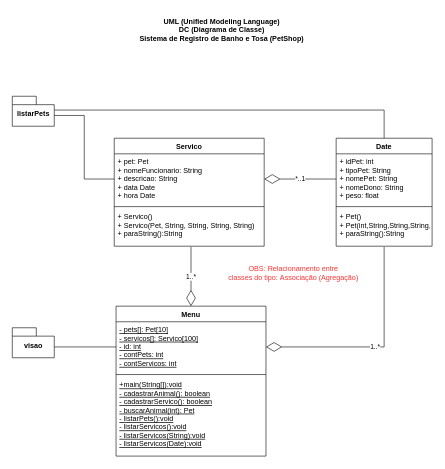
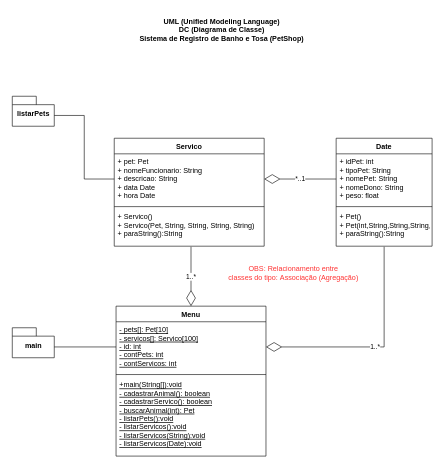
edge "listarPets" -- "Date": removed
node "visao": label "visao" -> "main"
